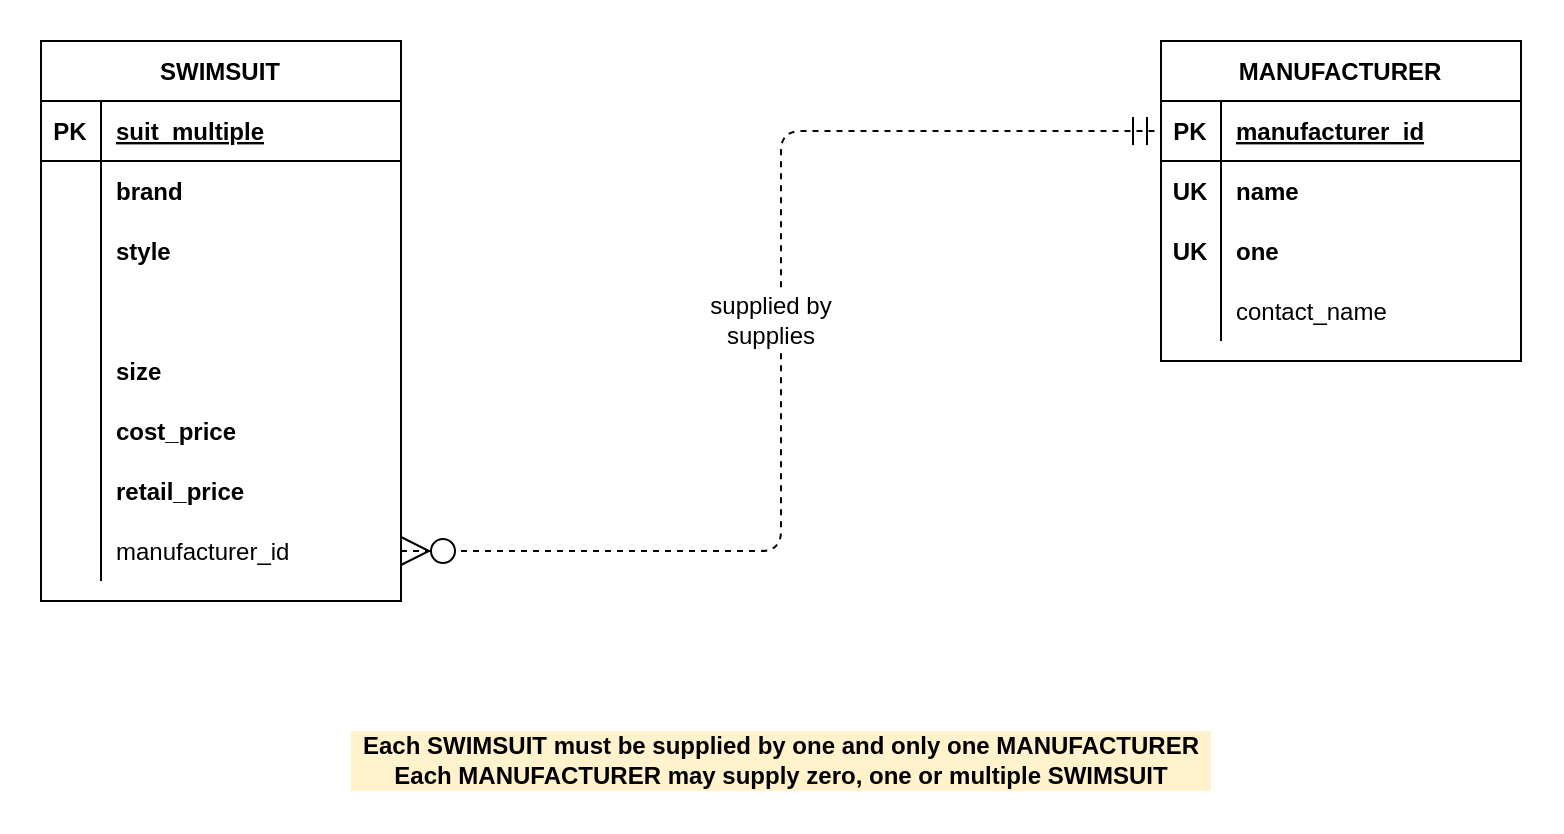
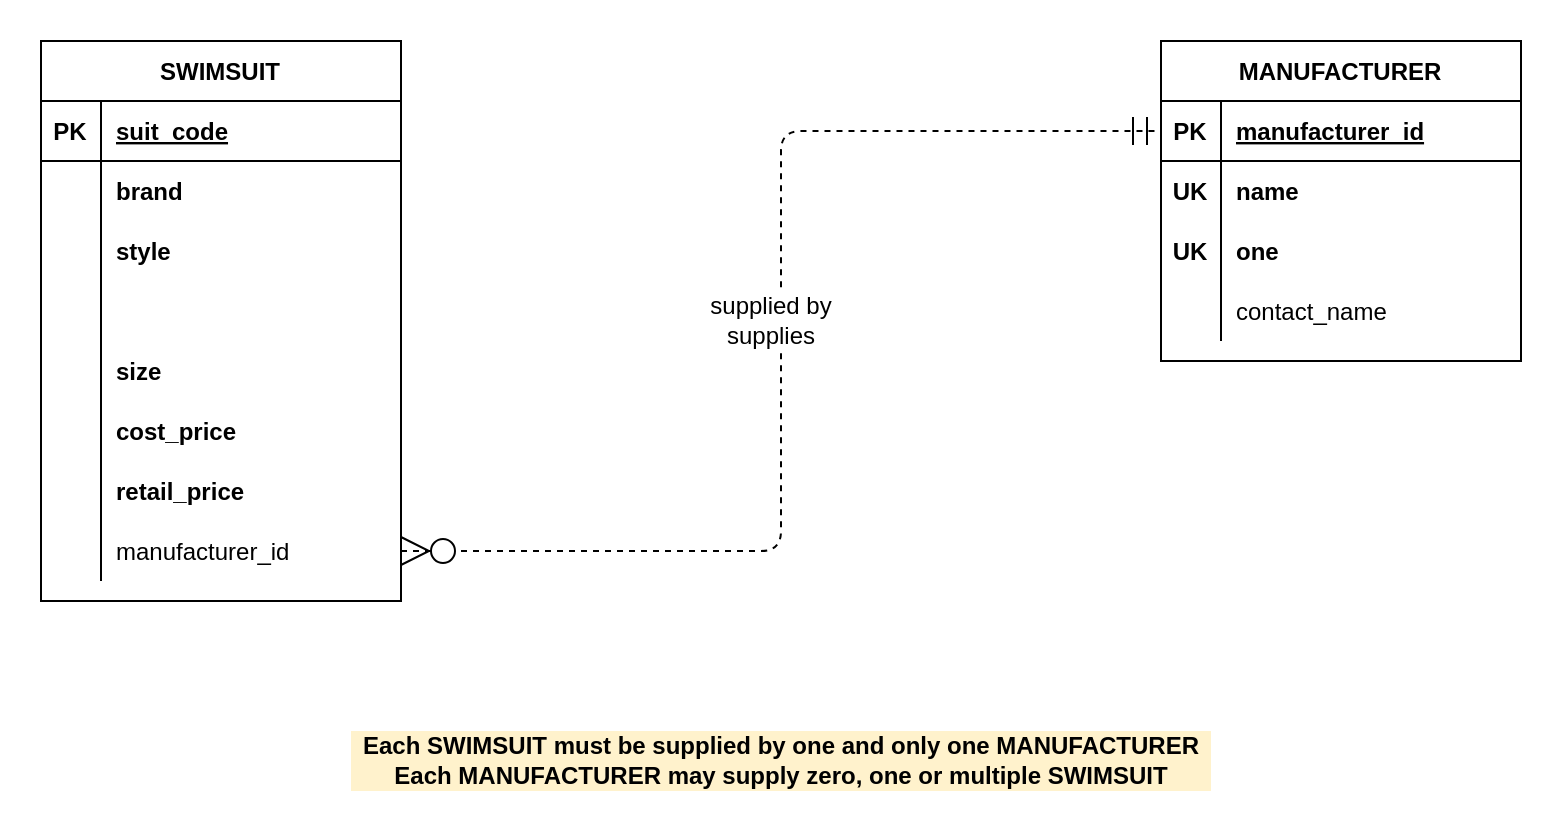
node "suit_multiple": label "suit_multiple" -> "suit_code"
